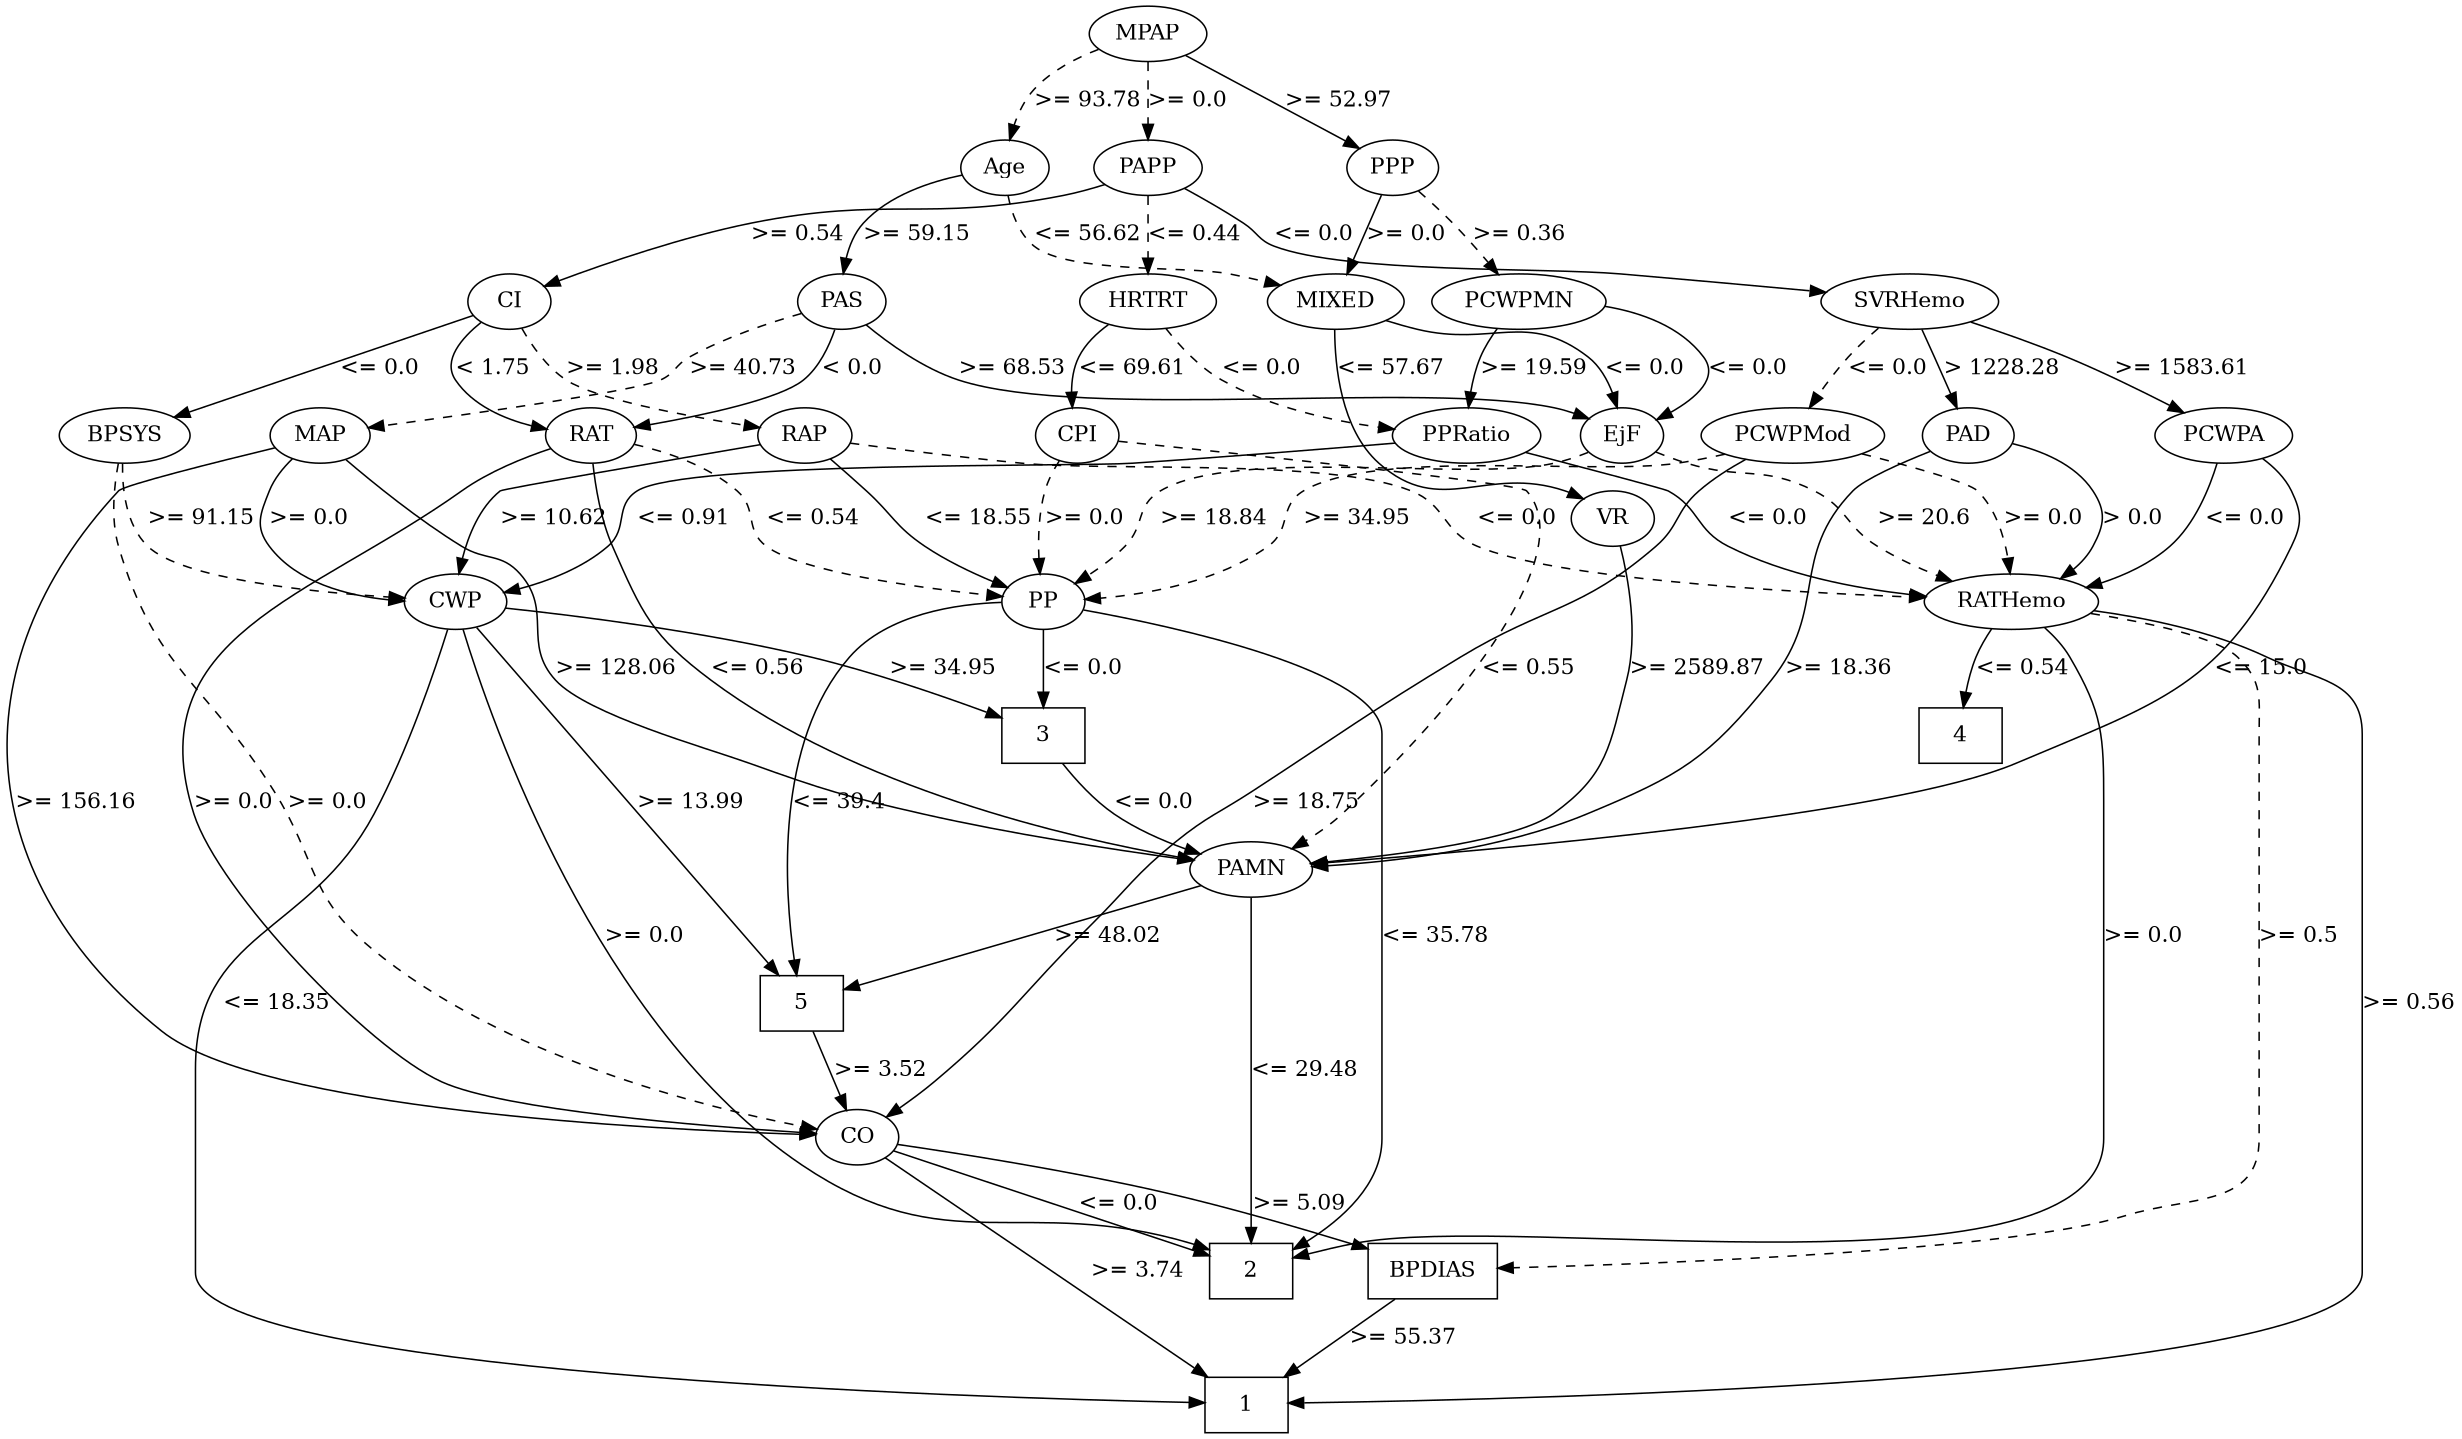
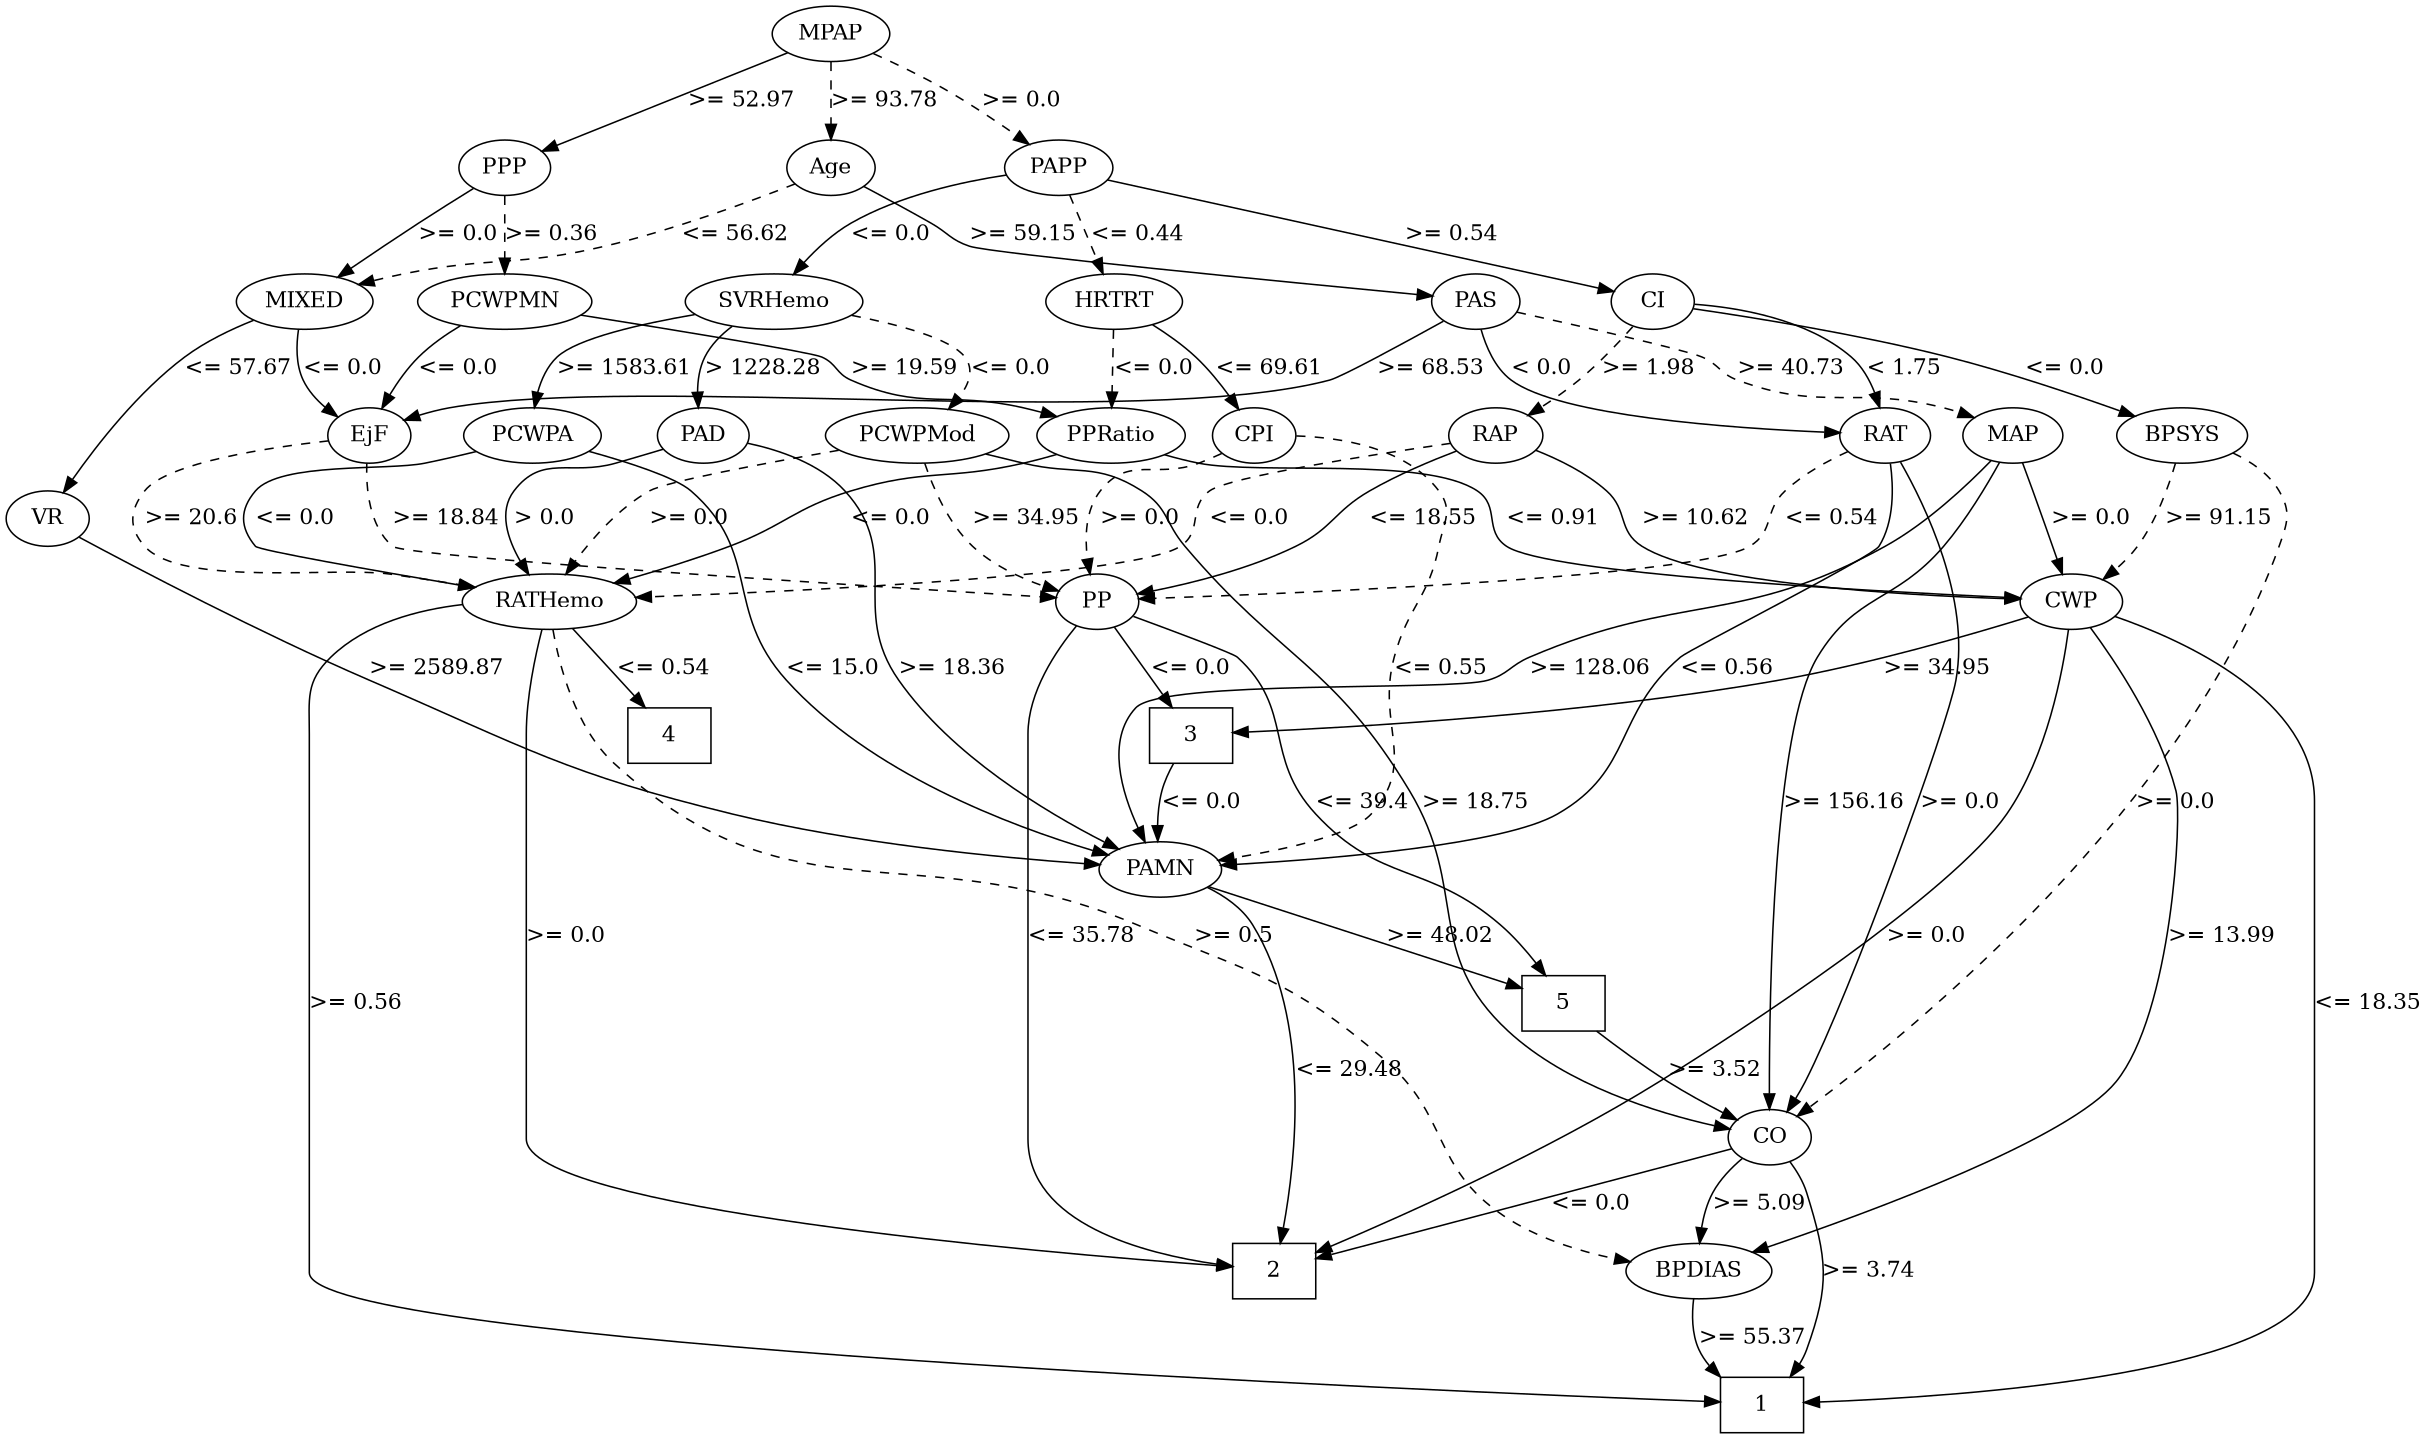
edge "CWP" -> "5": now "CWP" -> "BPDIAS"
node "BPDIAS": shape box -> ellipse
